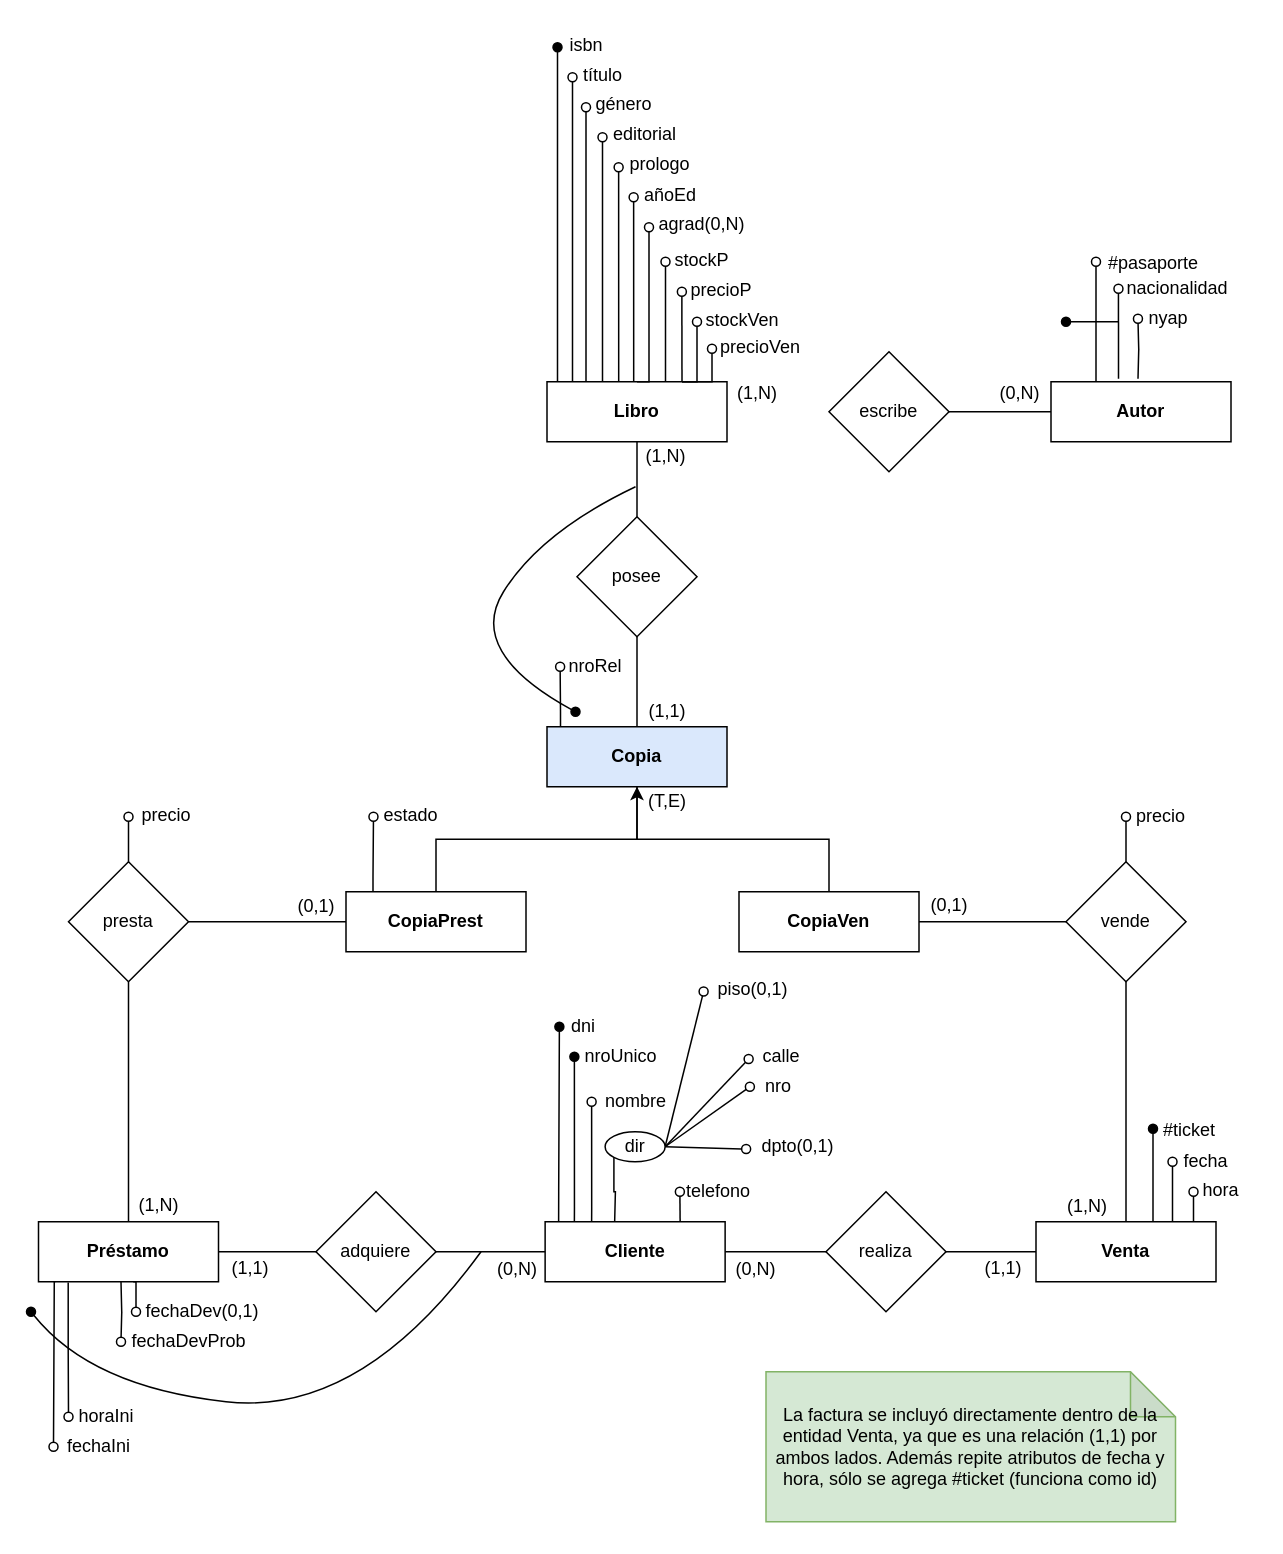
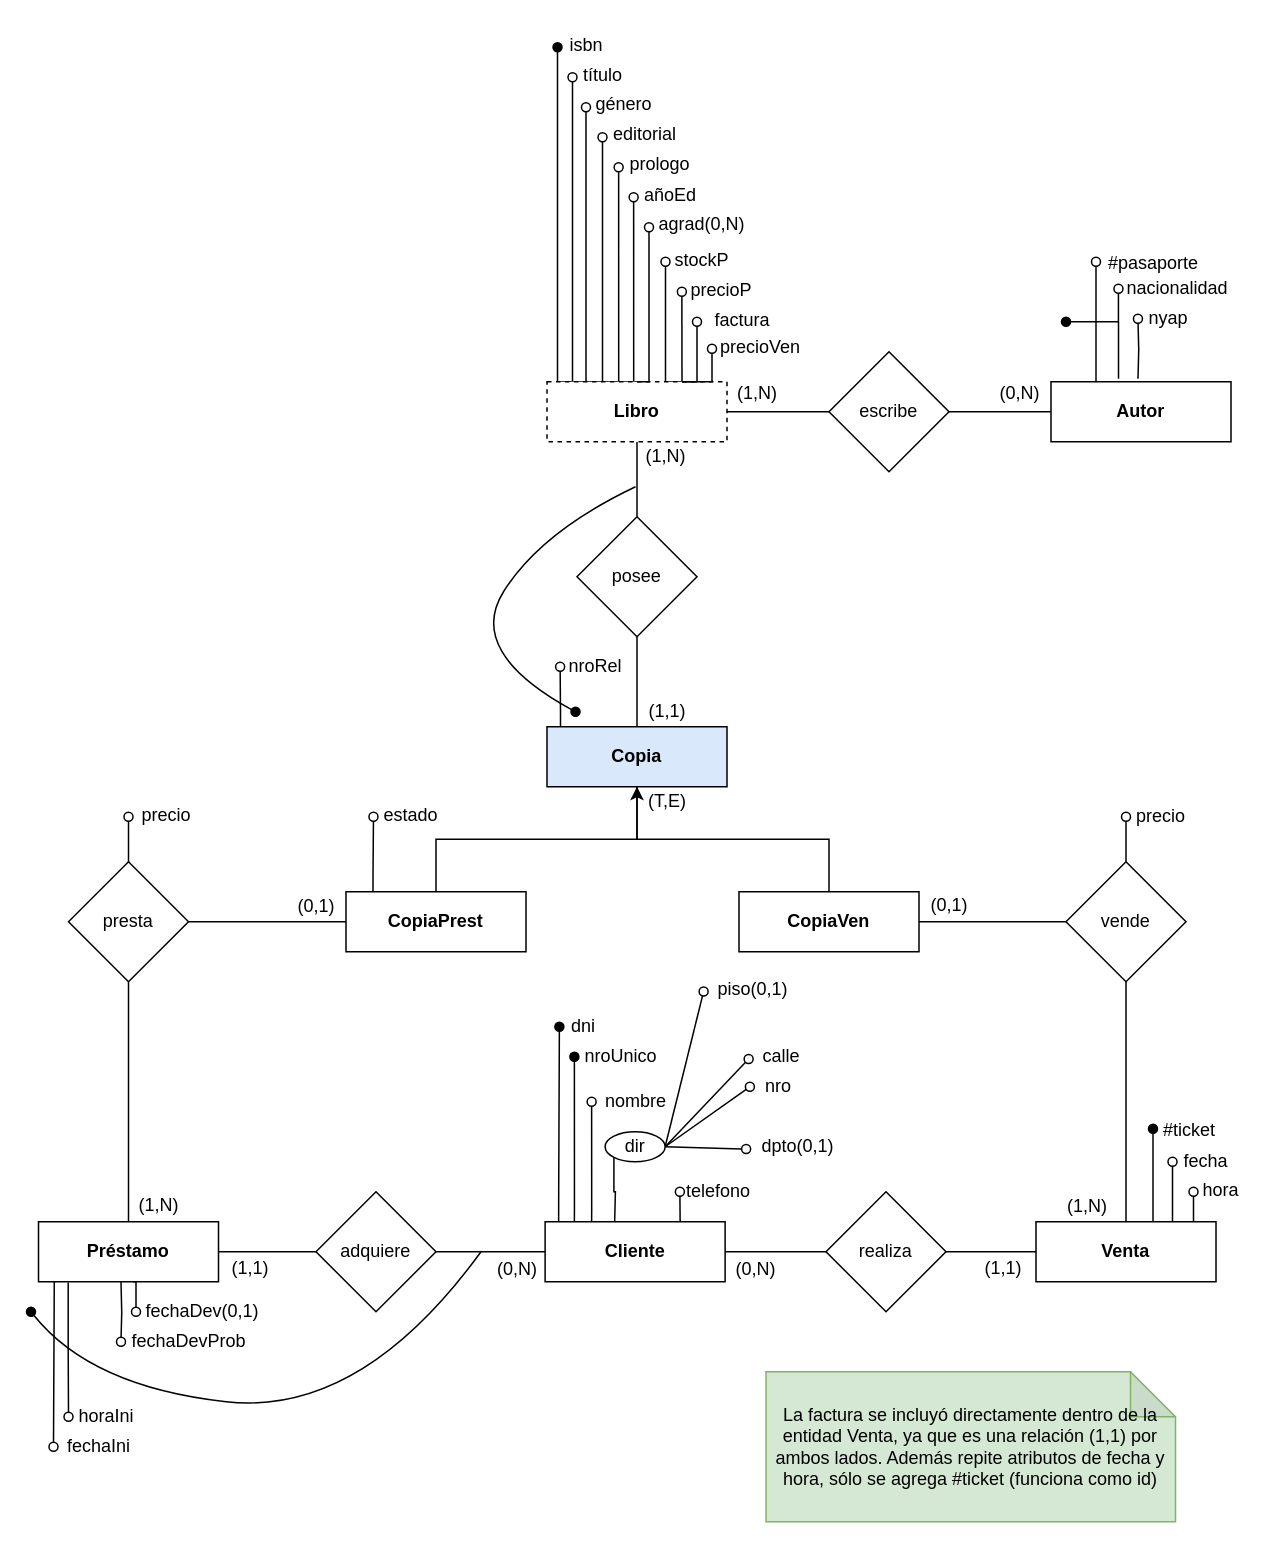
node "stockVen": label "stockVen" -> "factura"
node "Libro": style solid -> dashed
edge "Libro" -- "escribe": added
